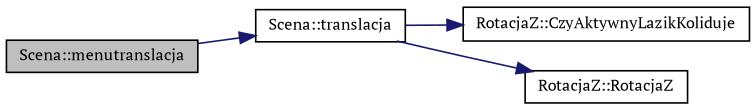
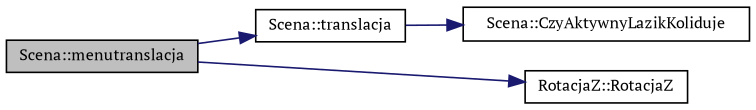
node "RotacjaZ::CzyAktywnyLazikKoliduje": label "RotacjaZ::CzyAktywnyLazikKoliduje" -> "Scena::CzyAktywnyLazikKoliduje"
edge "Scena::translacja" -> "RotacjaZ::RotacjaZ": now "Scena::menutranslacja" -> "RotacjaZ::RotacjaZ"
